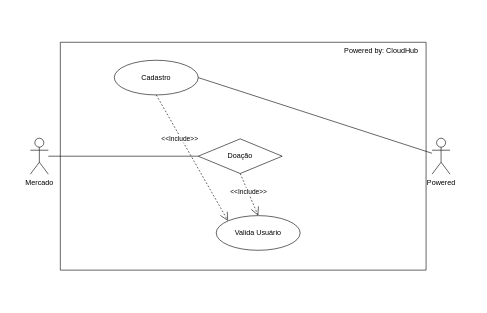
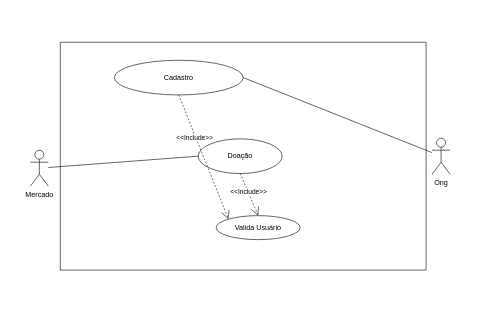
node "Powered by: CloudHub": removed
node "Cadastro": size 84x35 -> 129x35
node "Mercado": moved (39, 156) -> (39, 168)
node "Doação": shape diamond -> ellipse
node "Powered": label "Powered" -> "Ong"
node "Valida Usuário": size 84x35 -> 84x24
